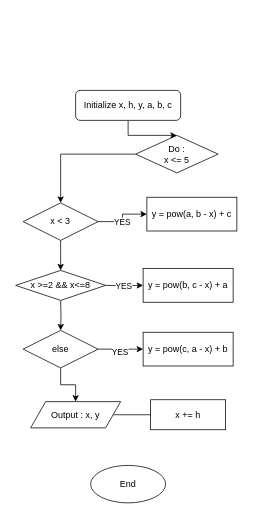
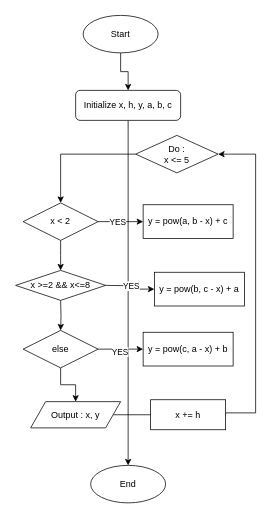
node "Start": added
edge "Start" -> "Initialize x, h, y, a, b, c": added
edge "Initialize x, h, y, a, b, c" -> "Do : x <= 5": now "Initialize x, h, y, a, b, c" -> "End"
node "y = pow(a, b - x) + c": moved (192, 214) -> (188, 222)
node "x < 3": label "x < 3" -> "x < 2"
edge "x += h" -> "Do : x <= 5": added
node "y = pow(b, c - x) + a": moved (188, 285) -> (199, 289)
